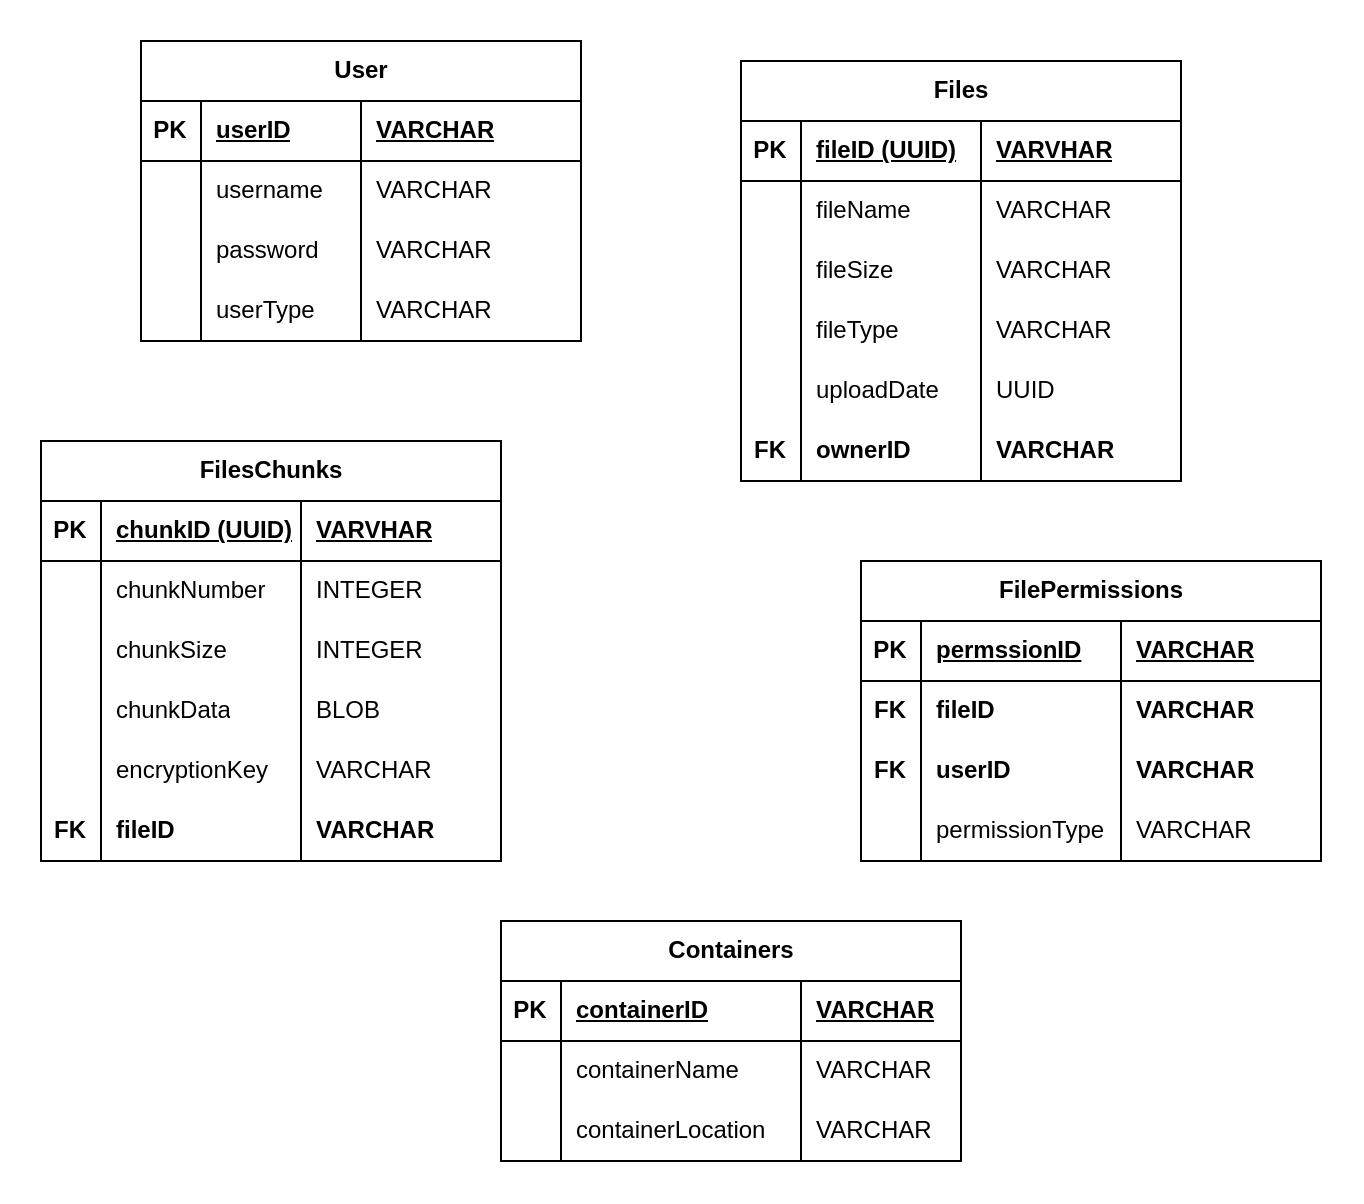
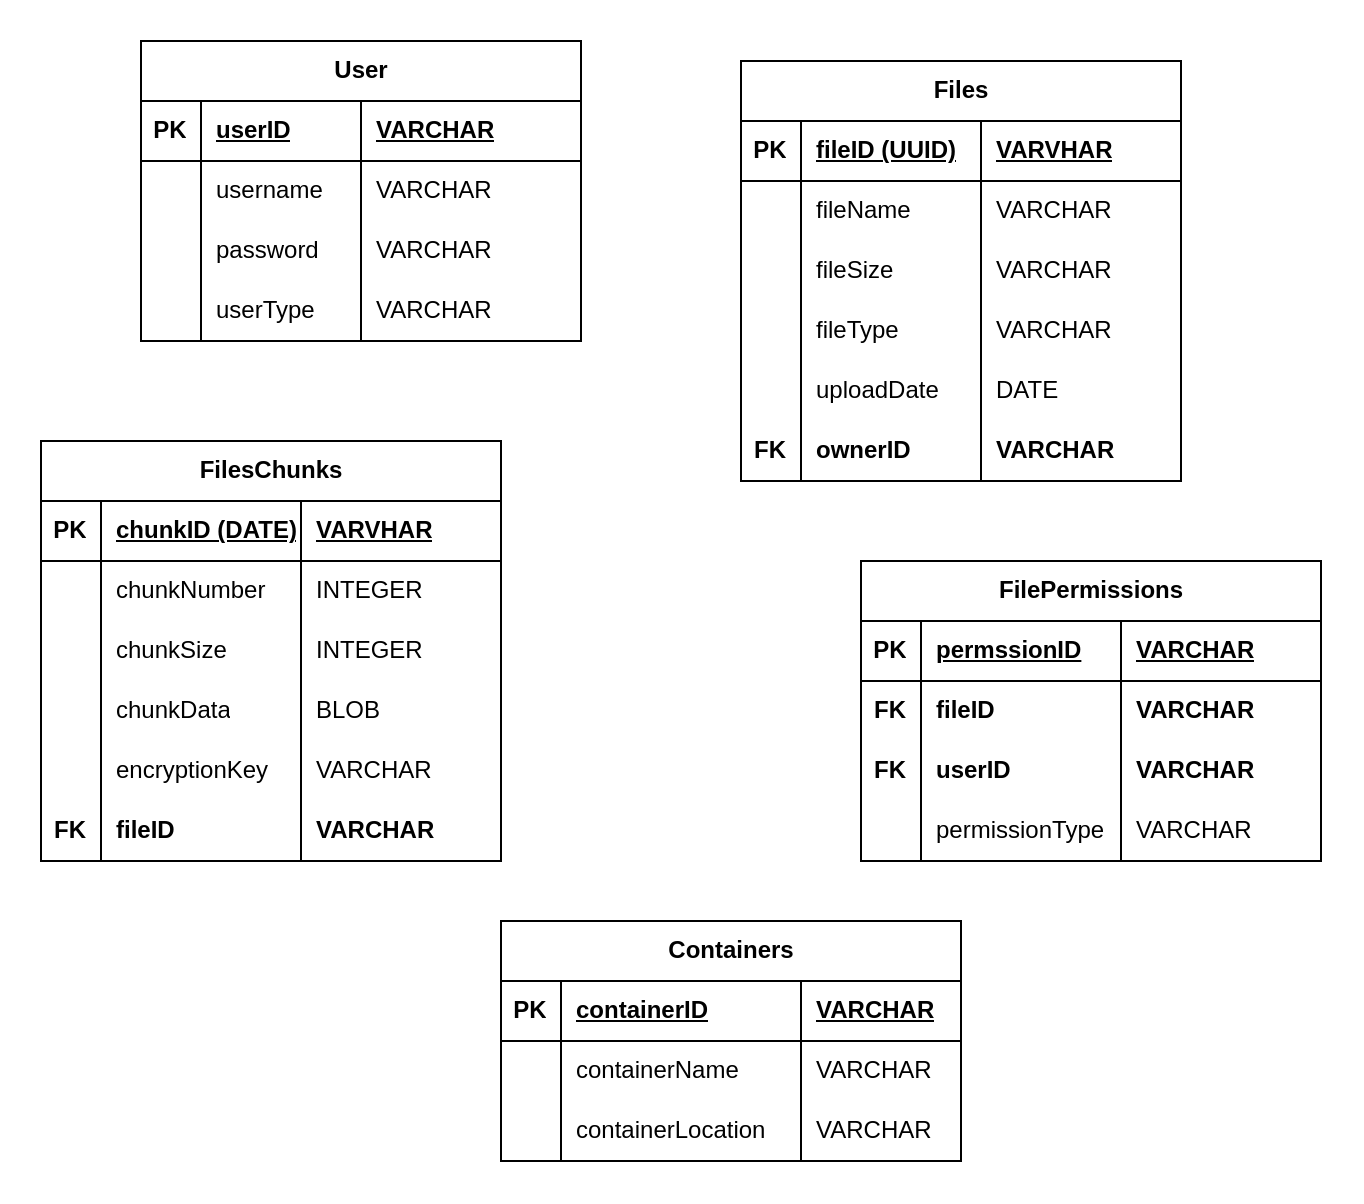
node "UUID": label "UUID" -> "DATE"
node "chunkID (UUID)": label "chunkID (UUID)" -> "chunkID (DATE)"
